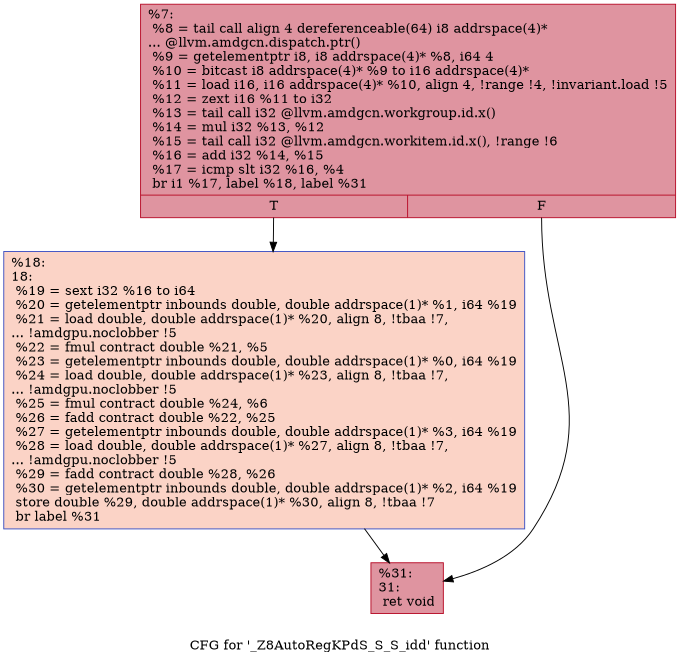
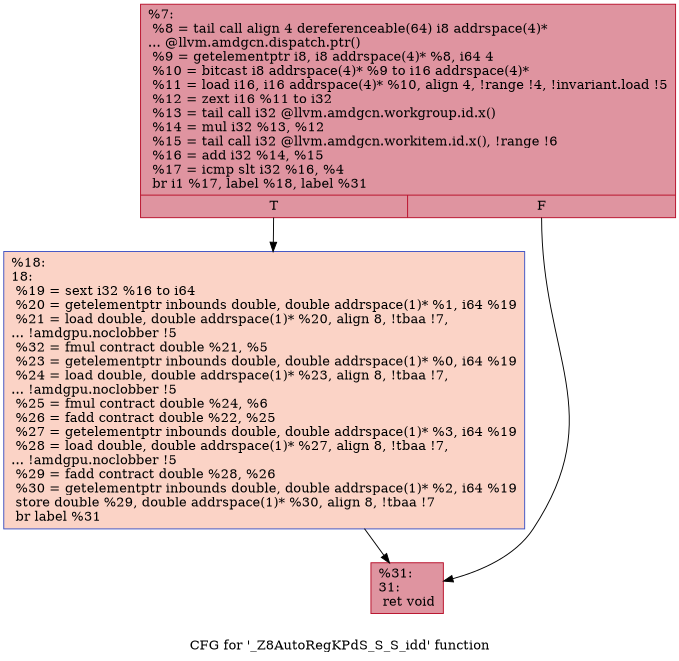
node "%18:": text "%22 = fmul contract double %21, %5" -> "%32 = fmul contract double %21, %5"
